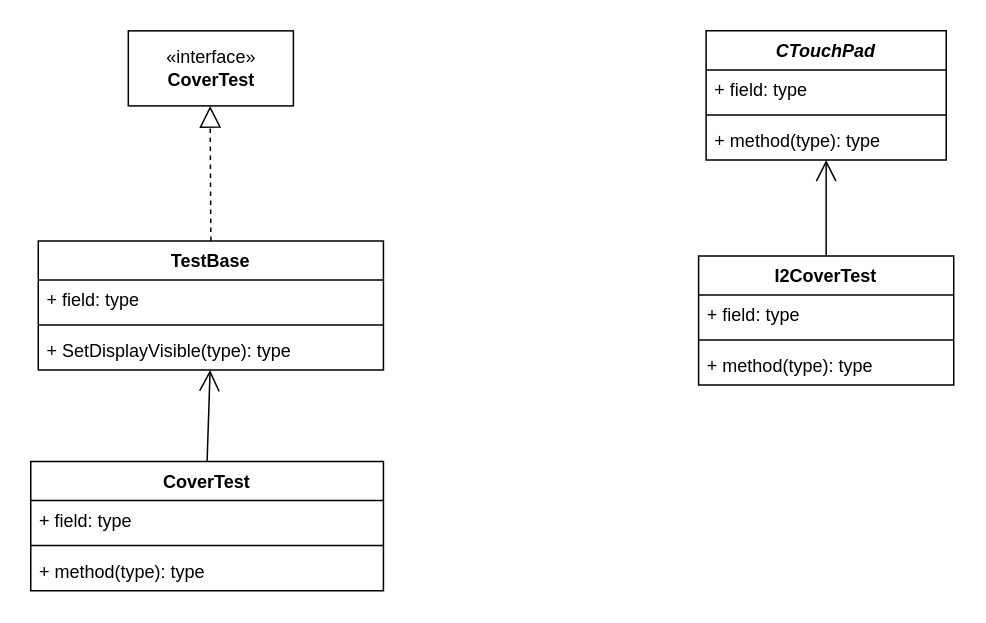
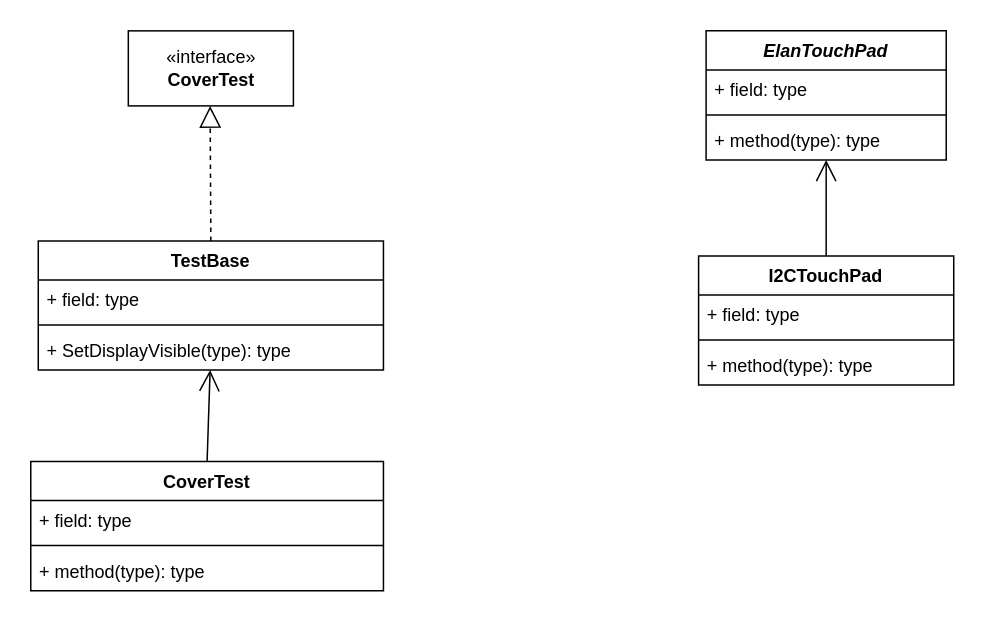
node "CTouchPad": label "CTouchPad" -> "ElanTouchPad"
node "I2CoverTest": label "I2CoverTest" -> "I2CTouchPad"
